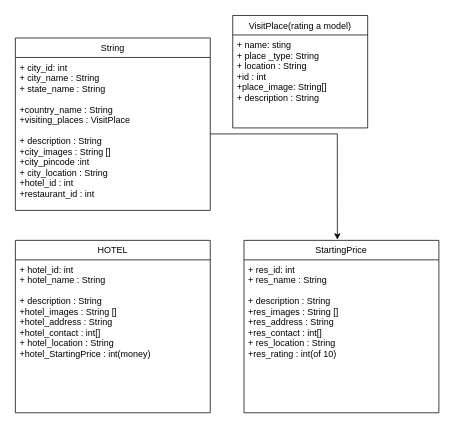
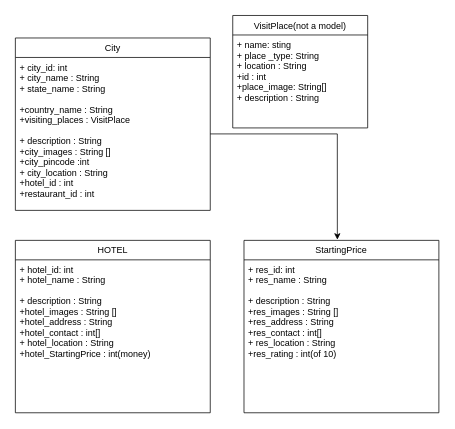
node "VisitPlace(rating a model)": label "VisitPlace(rating a model)" -> "VisitPlace(not a model)"
node "String": label "String" -> "City"
